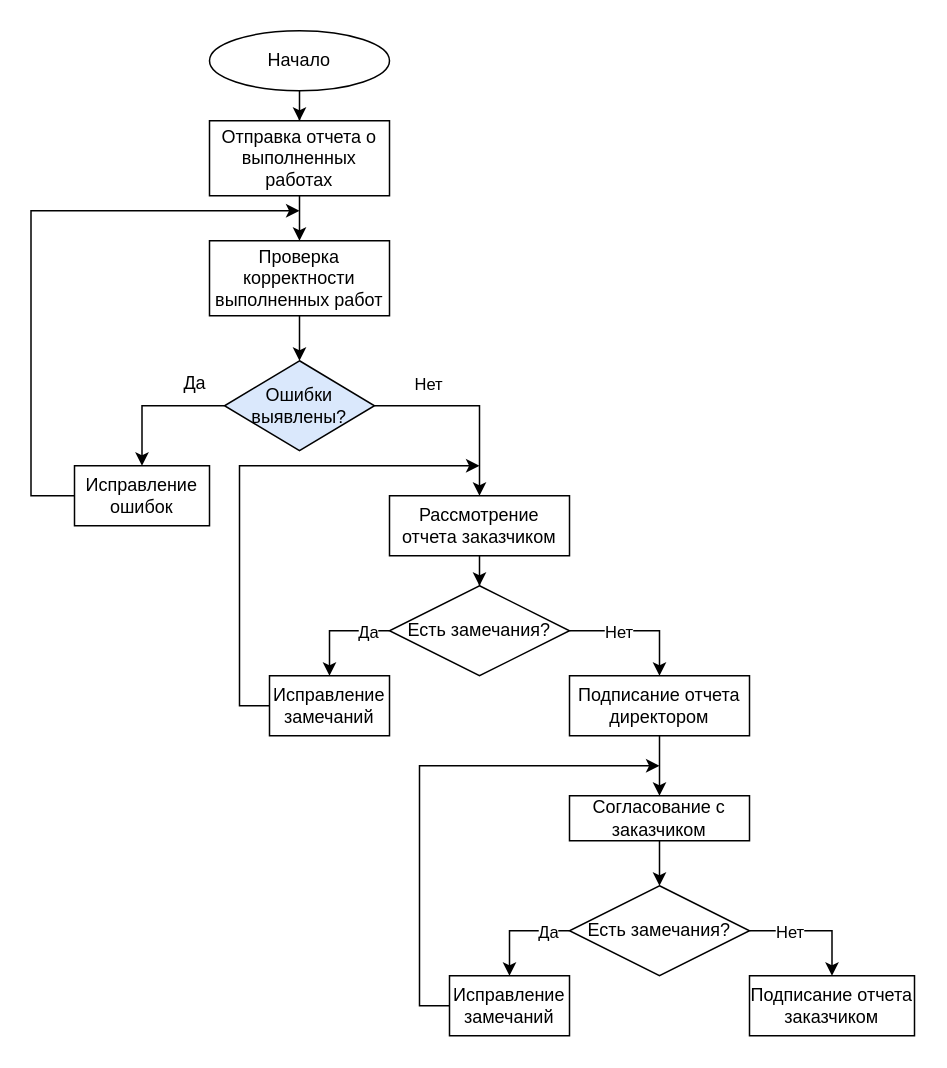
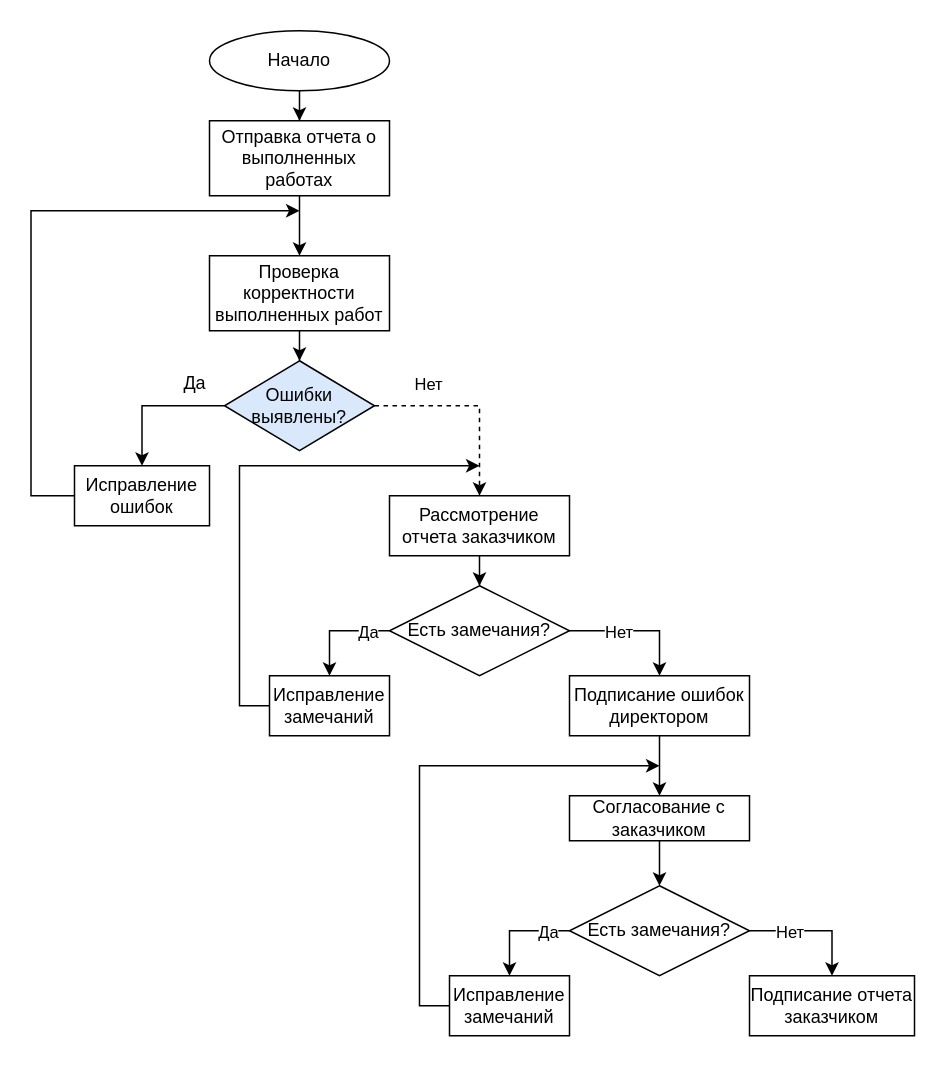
node "Проверка корректности выполненных работ": moved (299, 278) -> (299, 293)
edge "Ошибки выявлены?" -> "Рассмотрение отчета заказчиком": style solid -> dashed
node "Подписание отчета директором": label "Подписание отчета директором" -> "Подписание ошибок директором"
